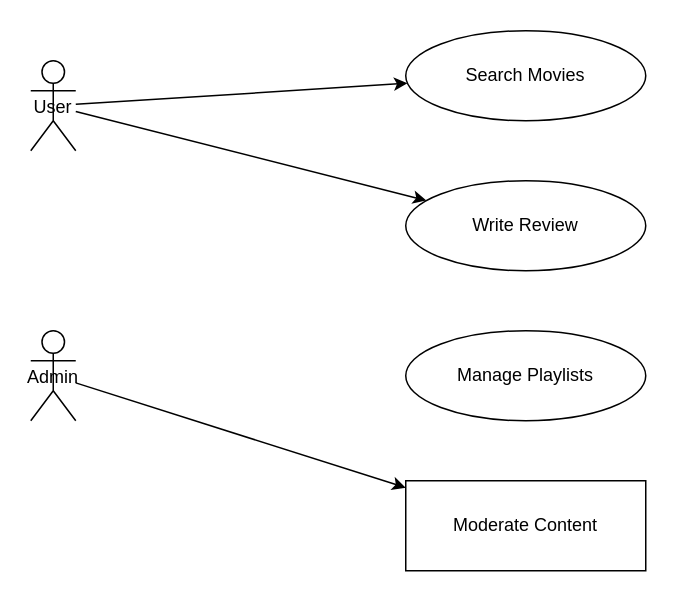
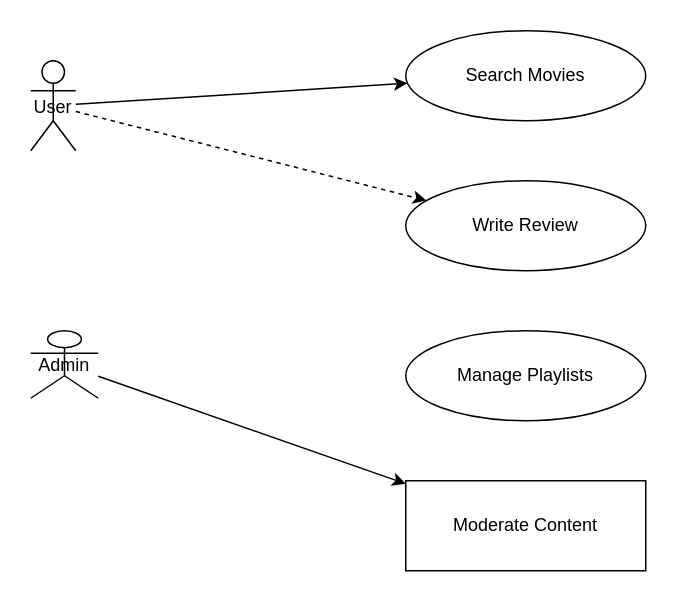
edge "User" -> "Write Review": style solid -> dashed
node "Admin": size 45x90 -> 68x68
